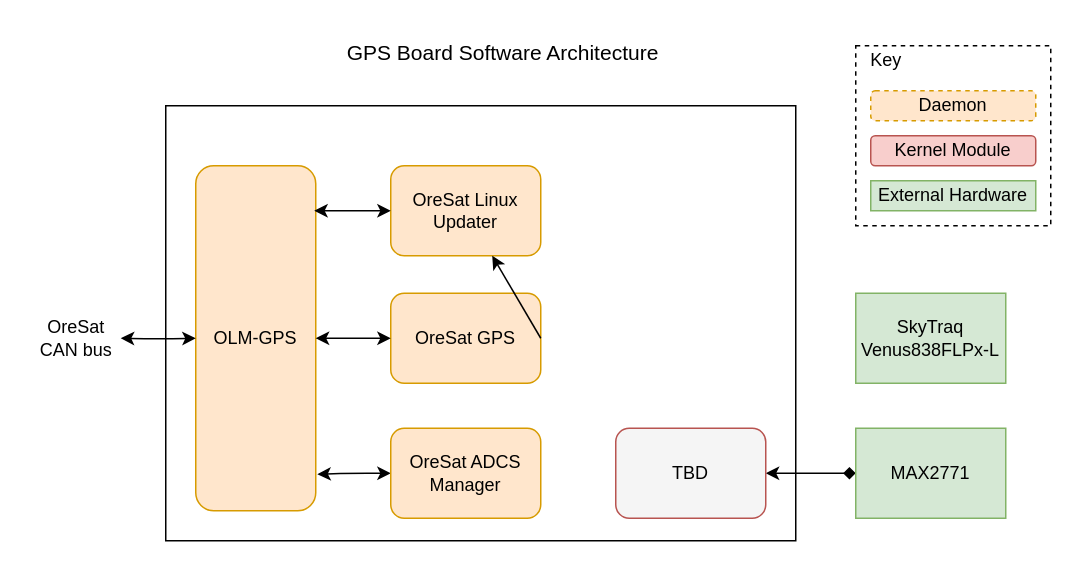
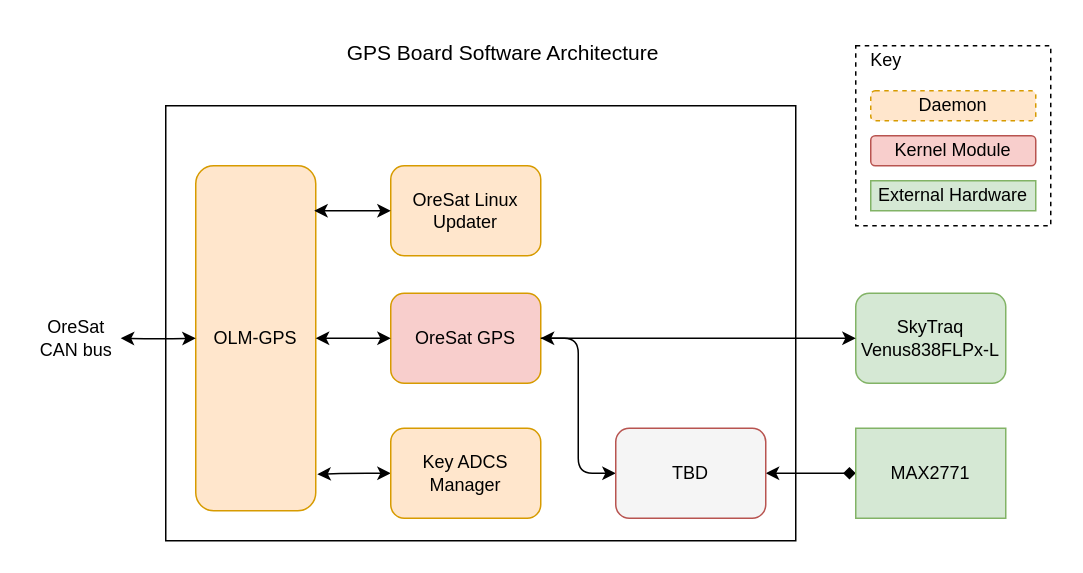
edge "OreSat GPS" -> "OreSat Linux Updater": now "OreSat GPS" -> "SkyTraq Venus838FLPx-L"
node "OreSat GPS": fillcolor #ffe6cc -> #f8cecc
node "SkyTraq Venus838FLPx-L": shape rectangle -> rounded rectangle
edge "OreSat GPS" -- "TBD": added
node "OreSat ADCS Manager": label "OreSat ADCS Manager" -> "Key ADCS Manager"
